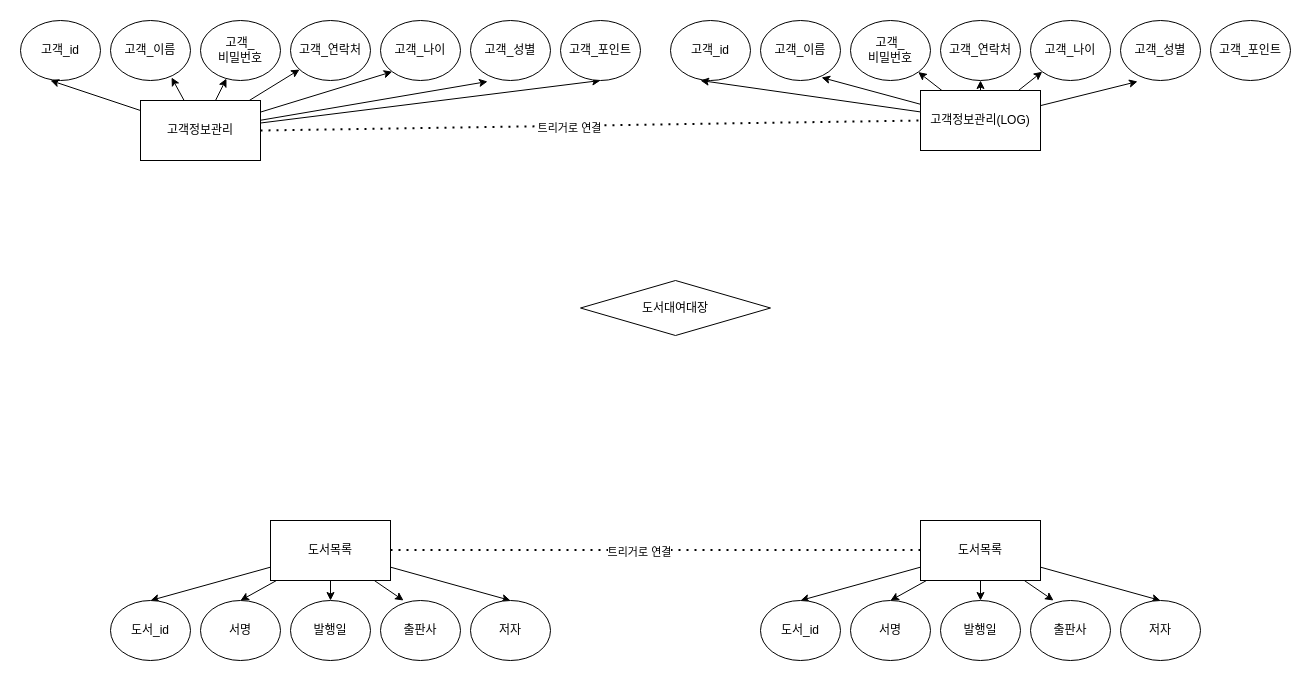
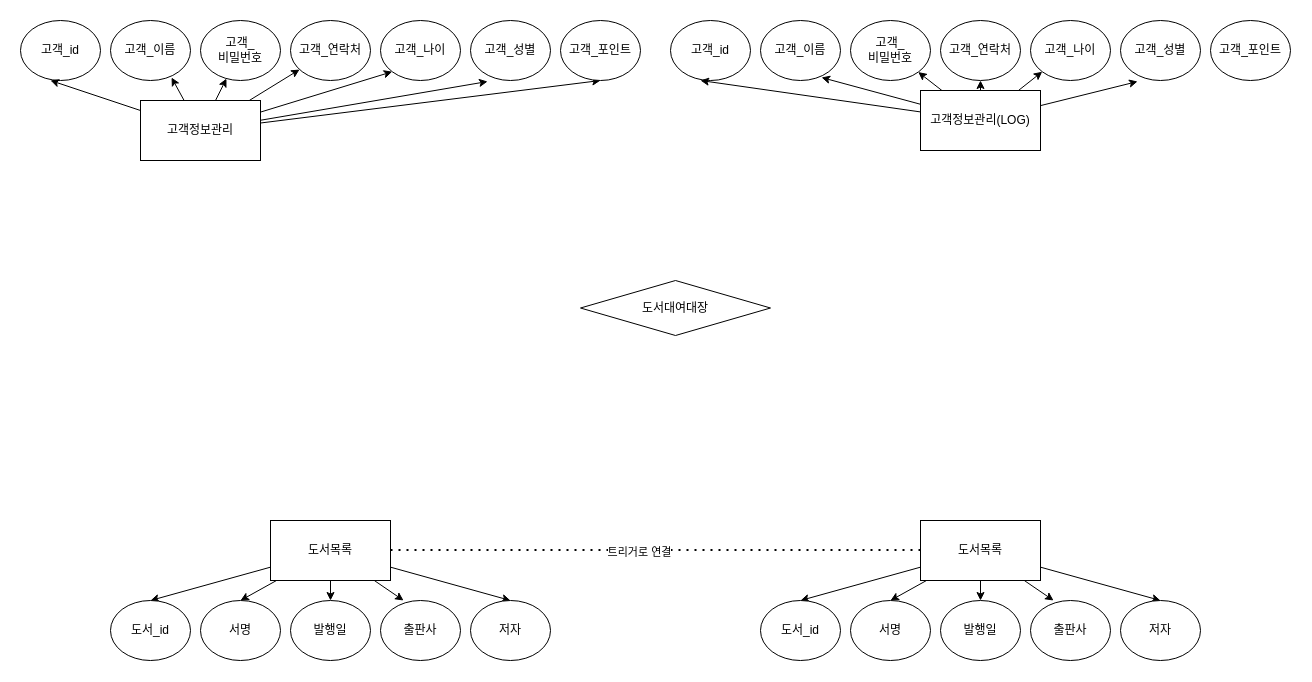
edge "고객정보관리(LOG)" -- "고객정보관리": removed, label "트리거로 연결"
